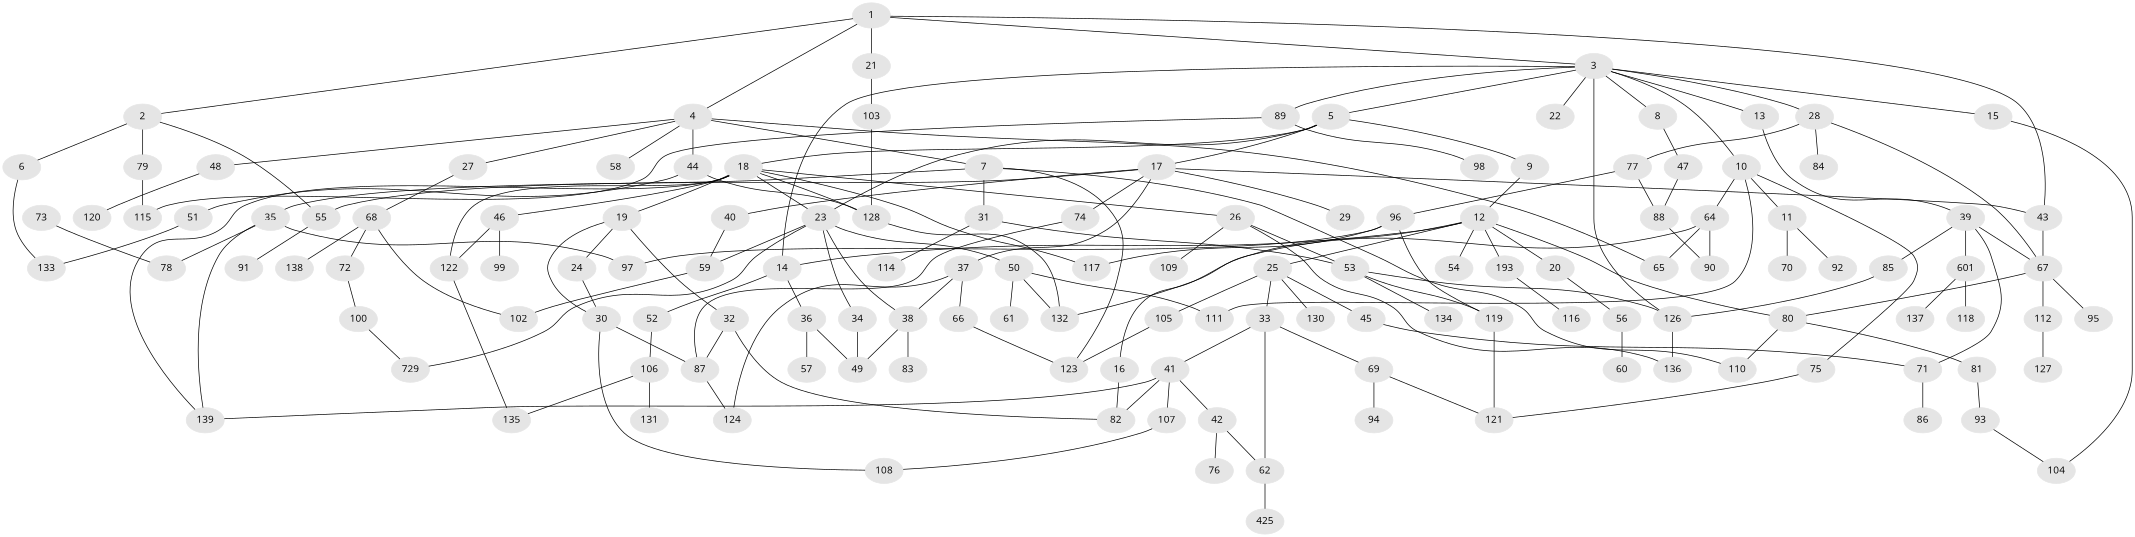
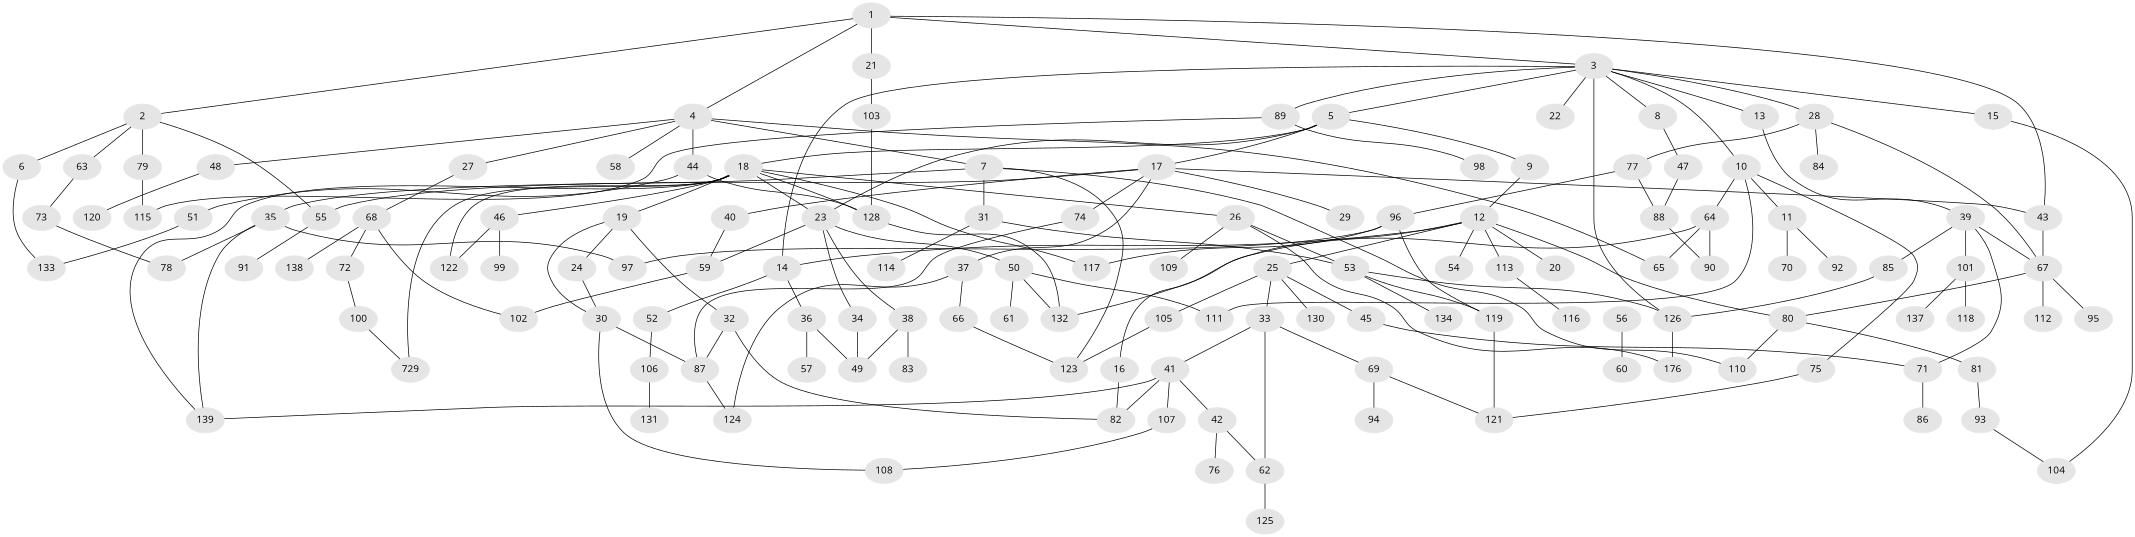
node "63": added
node "193": label "193" -> "113"
node "601": label "601" -> "101"
edge "20" -- "56": removed
edge "37" -- "38": removed
edge "23" -- "729": now "18" -- "729"
node "136": label "136" -> "176"
node "127": removed
node "135": removed
node "425": label "425" -> "125"
